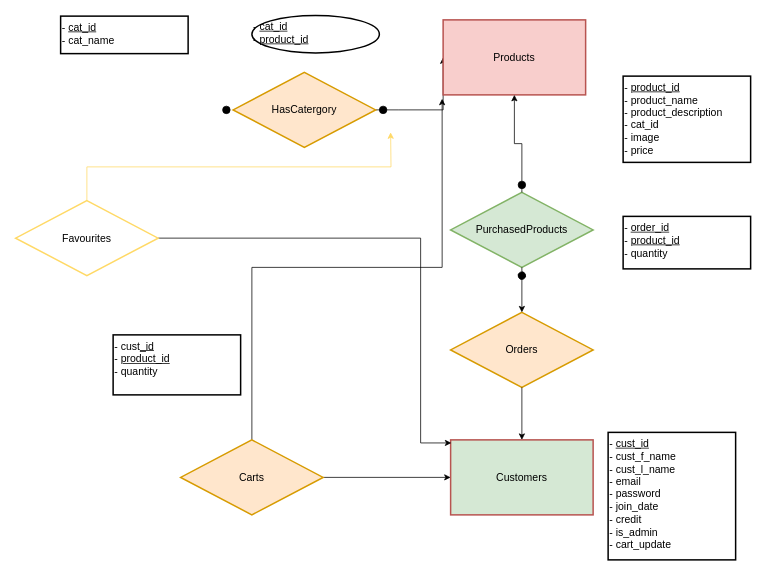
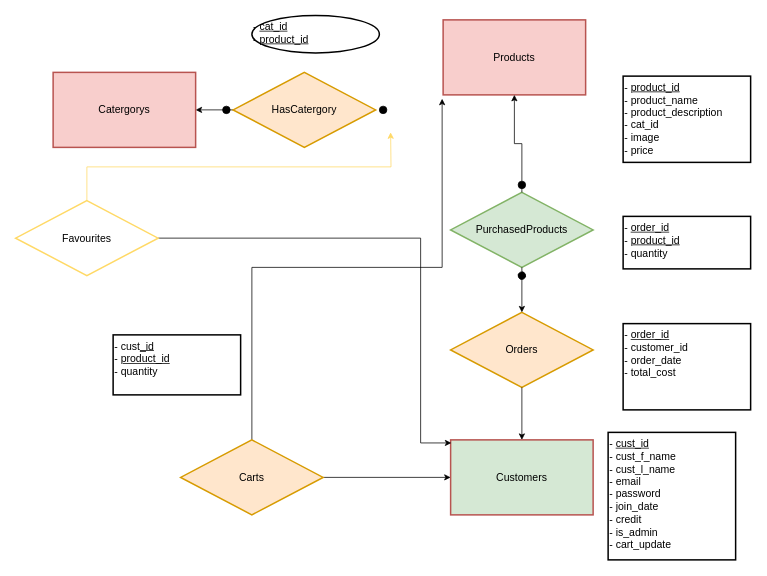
node "- cat_id - cat_name": removed
edge "HasCatergory" -> "Products": removed
node "Catergorys": added
edge "HasCatergory" -> "Catergorys": added
node "- order_id - customer_id - order_date - total_cost": added
